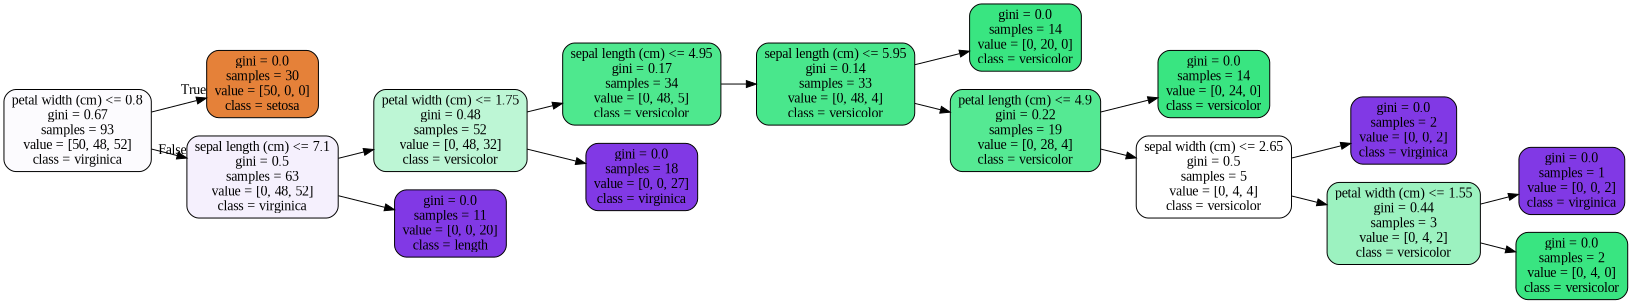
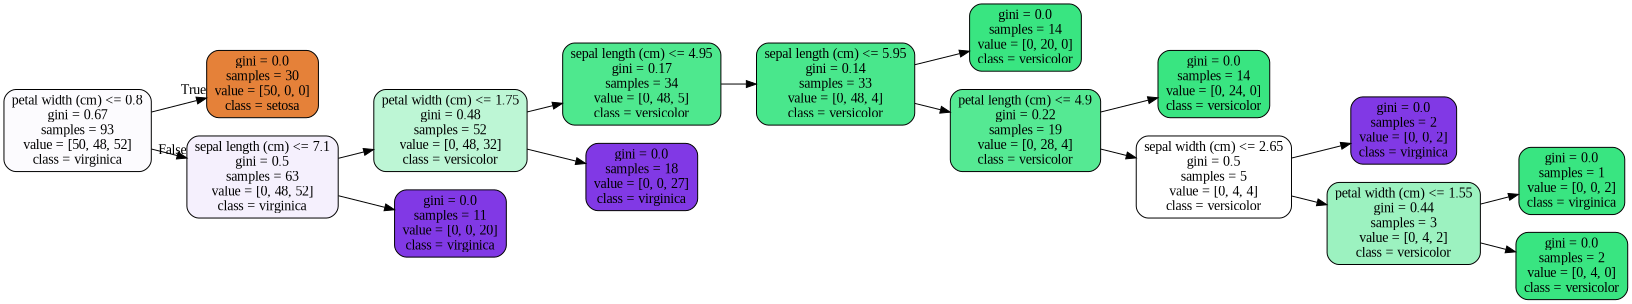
node "gini = 0.0 samples = 1 value = [0, 0, 2] class = virginica": fillcolor #8139e5 -> #39e581
node "gini = 0.0 samples = 11 value = [0, 0, 20] class = length": label "gini = 0.0 samples = 11 value = [0, 0, 20] class = length" -> "gini = 0.0 samples = 11 value = [0, 0, 20] class = virginica"
